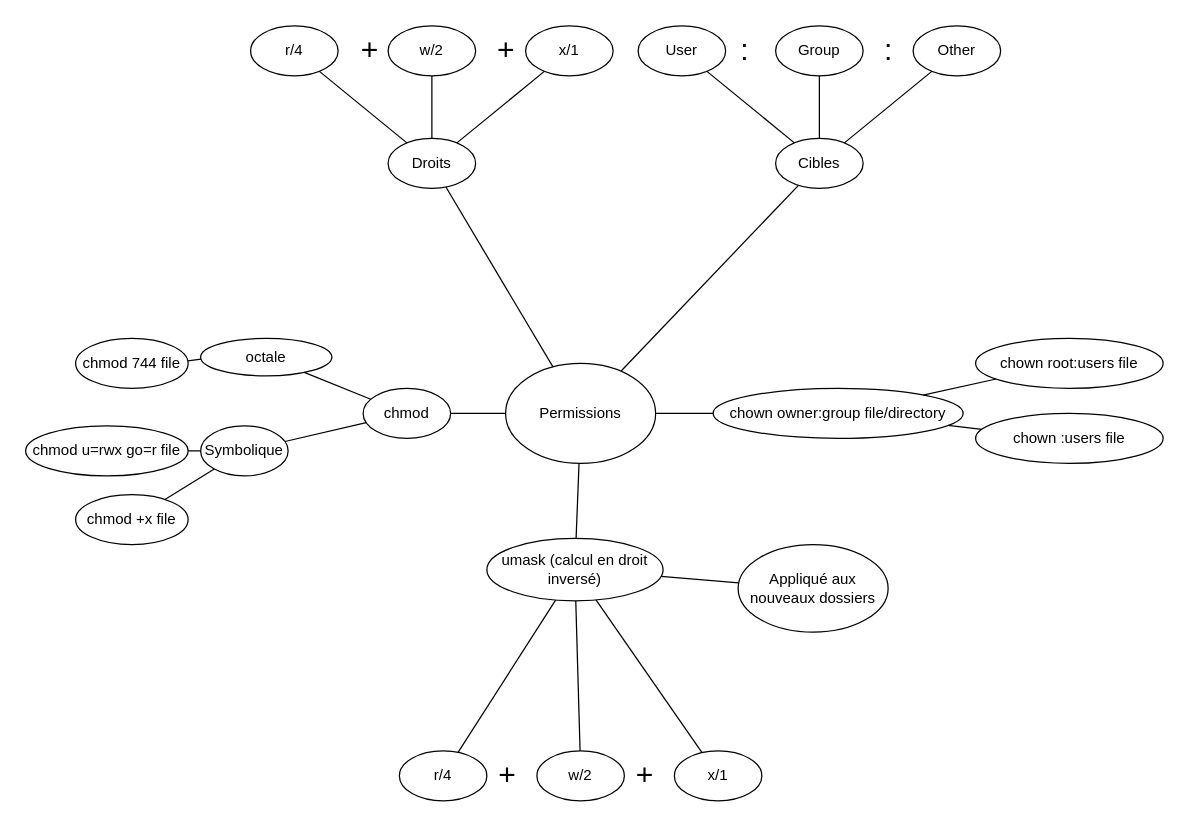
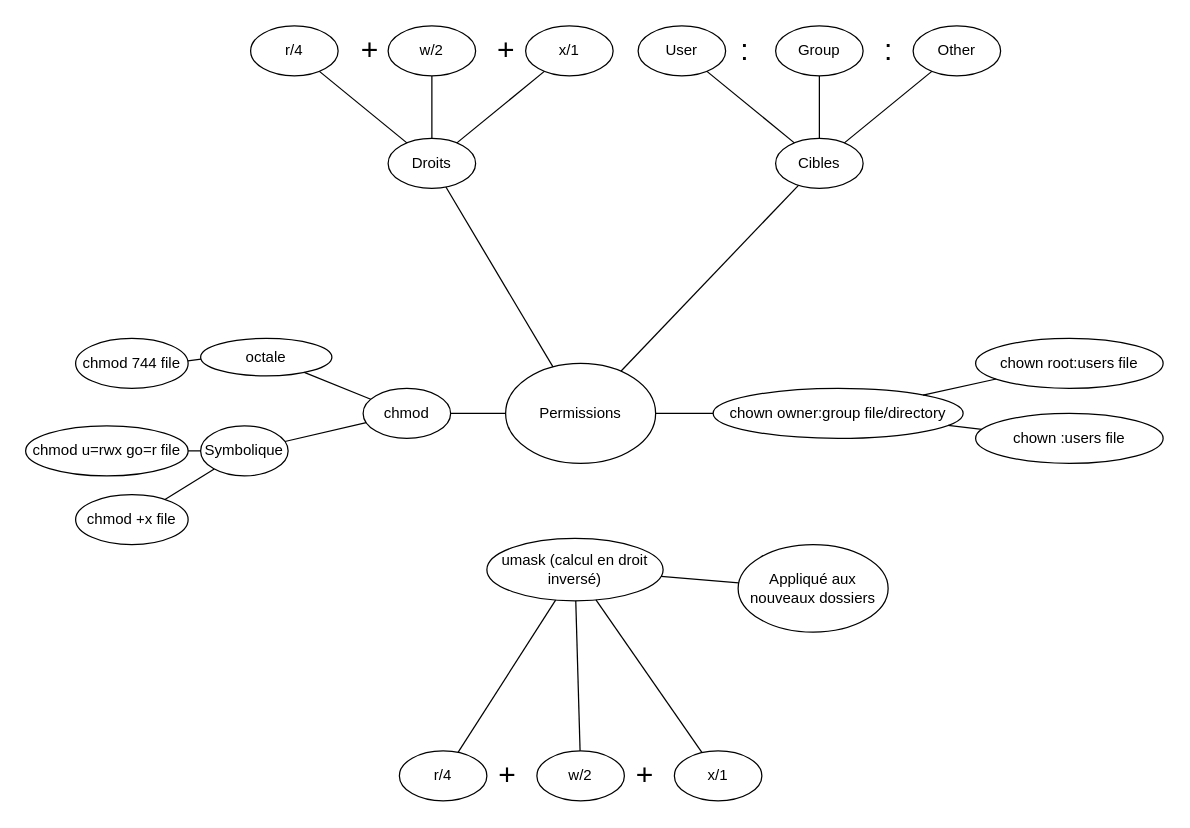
edge "Permissions" -- "umask (calcul en droit inversé)": removed
